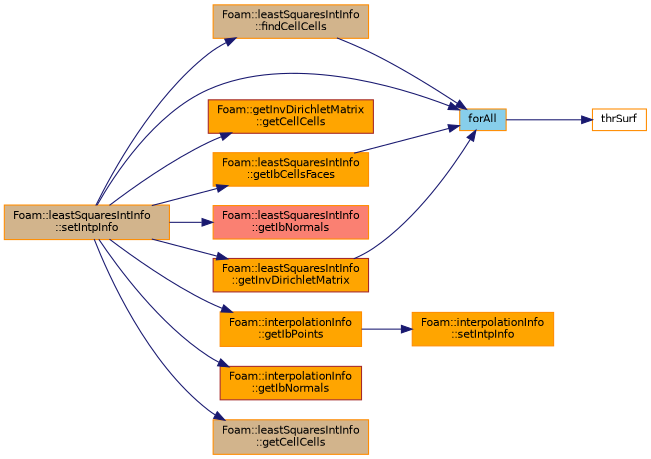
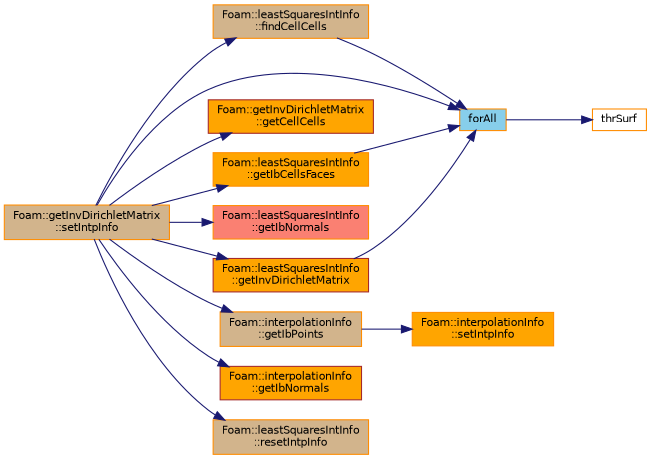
node "Foam::leastSquaresIntInfo ::setIntpInfo": label "Foam::leastSquaresIntInfo ::setIntpInfo" -> "Foam::getInvDirichletMatrix ::setIntpInfo"
node "Foam::interpolationInfo ::getIbPoints": fillcolor orange -> tan
node "Foam::leastSquaresIntInfo ::getCellCells": label "Foam::leastSquaresIntInfo ::getCellCells" -> "Foam::leastSquaresIntInfo ::resetIntpInfo"
